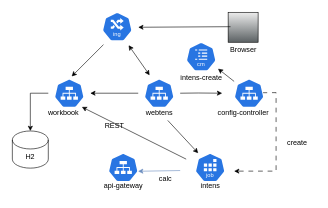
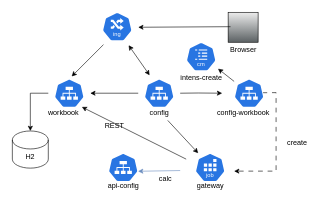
node "webtens": label "webtens" -> "config"
node "config-controller": label "config-controller" -> "config-workbook"
node "api-gateway": label "api-gateway" -> "api-config"
node "intens": label "intens" -> "gateway"
